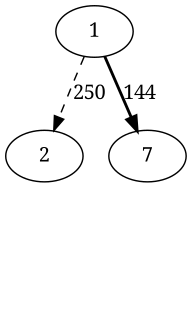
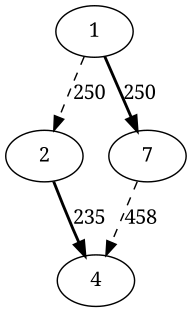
edge "1" -> "7": label "144" -> "250"
node "4": added
